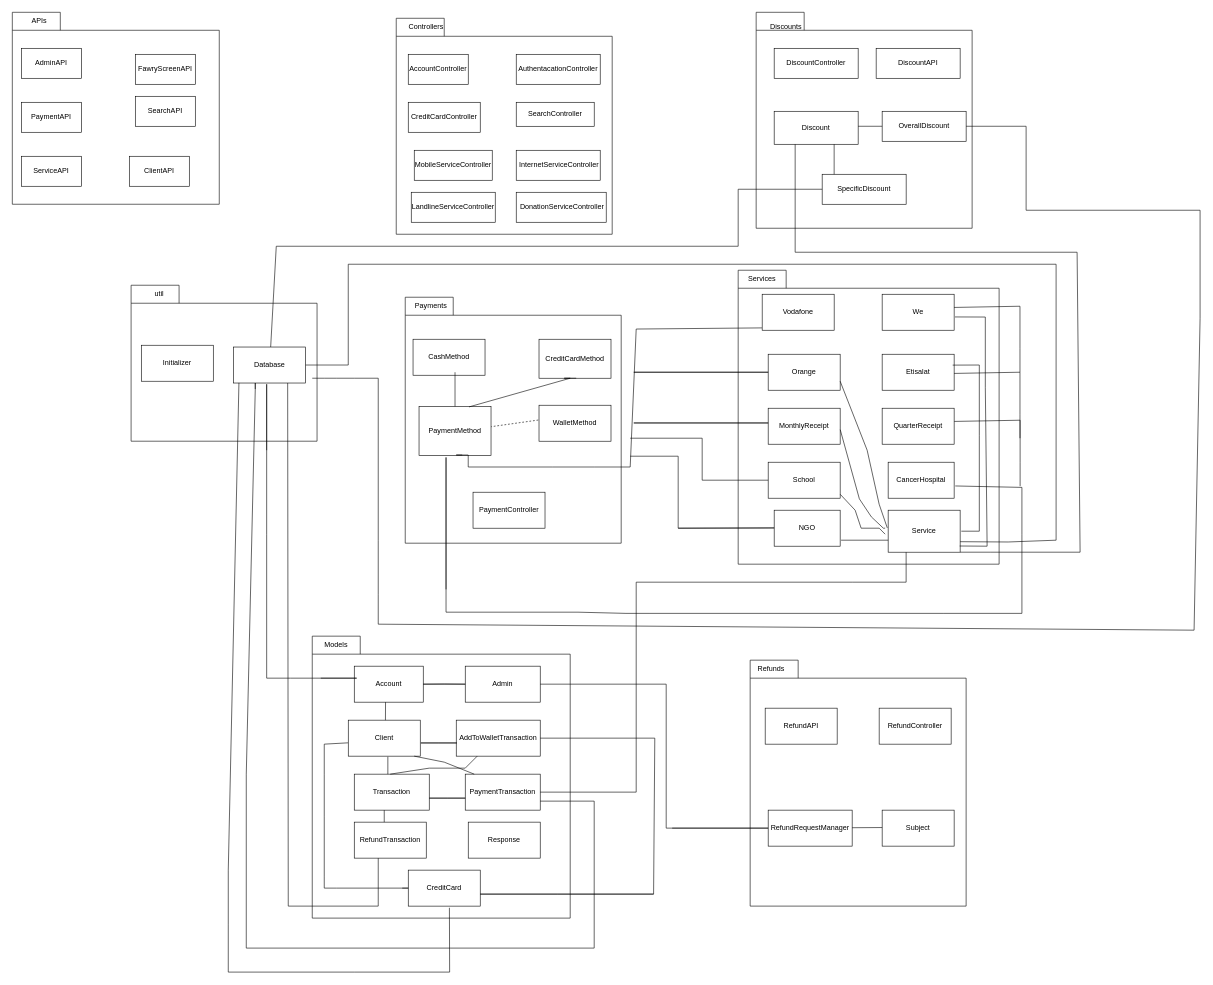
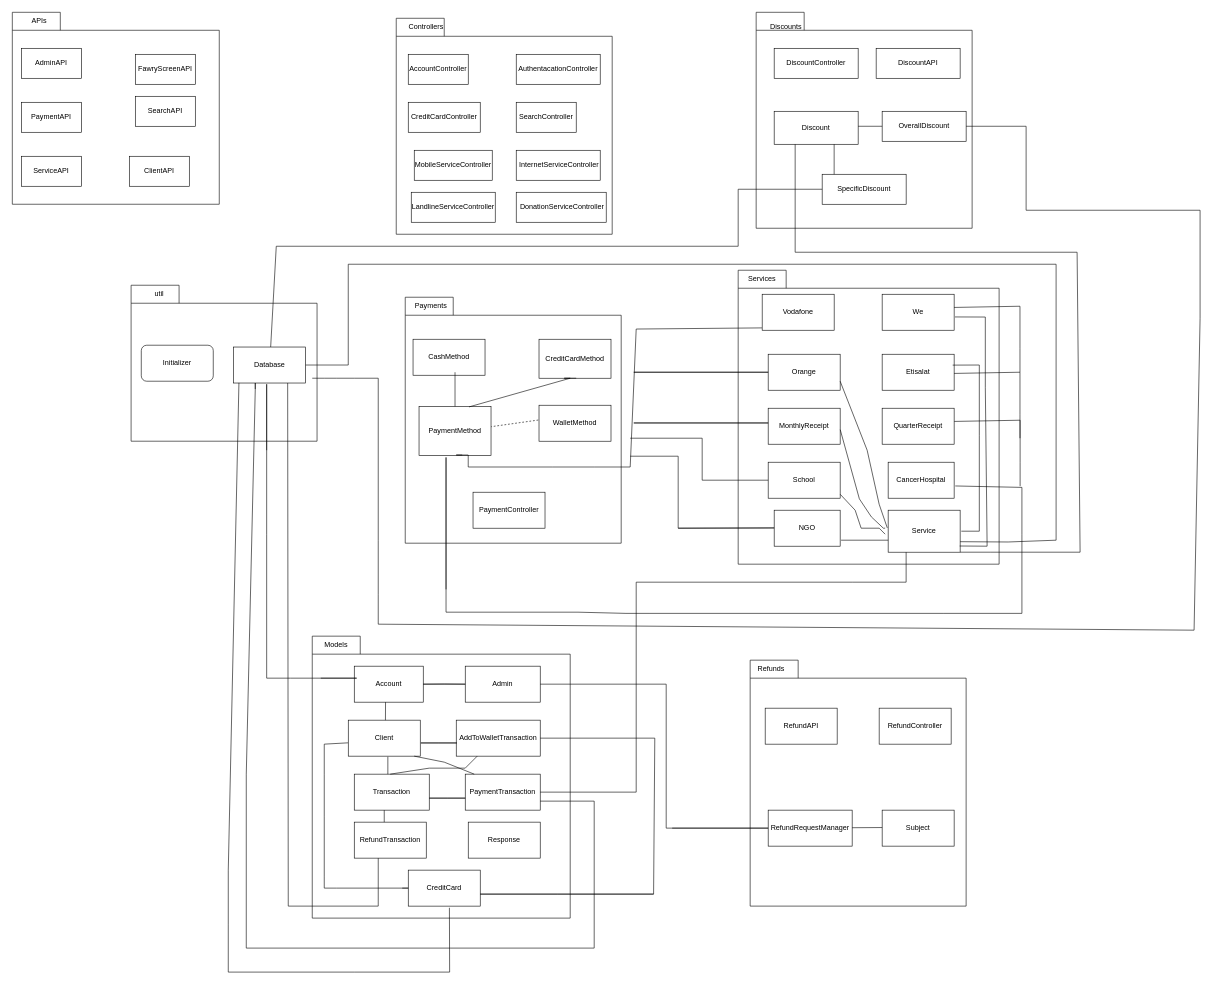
node "SearchController": size 78x24 -> 60x30
node "Initializer": shape rectangle -> rounded rectangle
